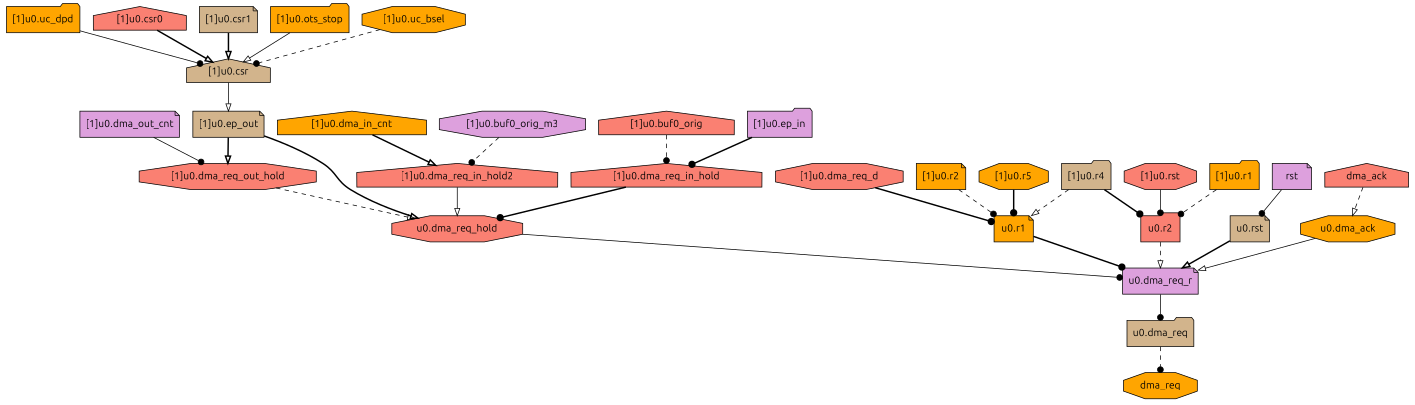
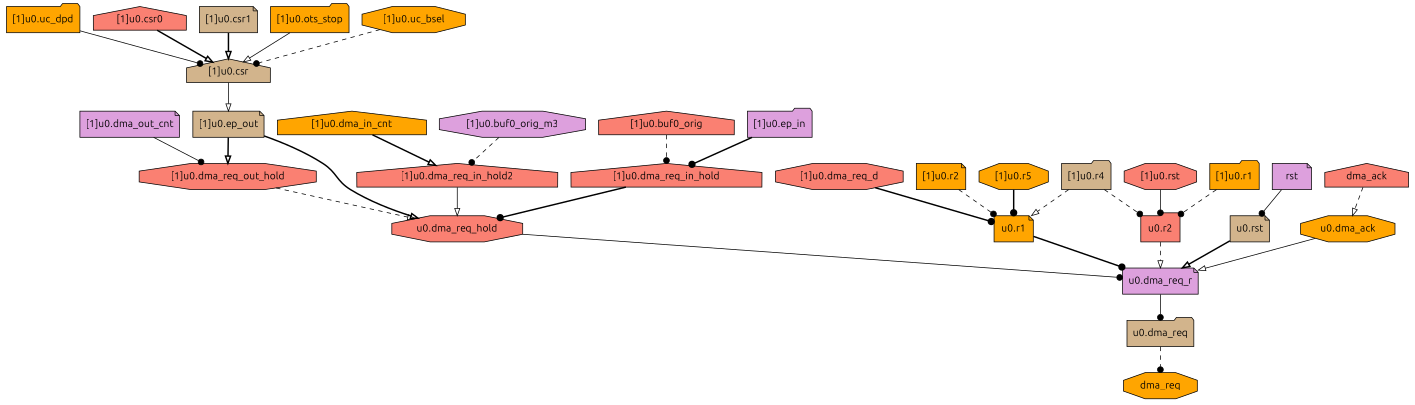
edge "[1]u0.r4" -> "u0.r2": style bold -> dashed
